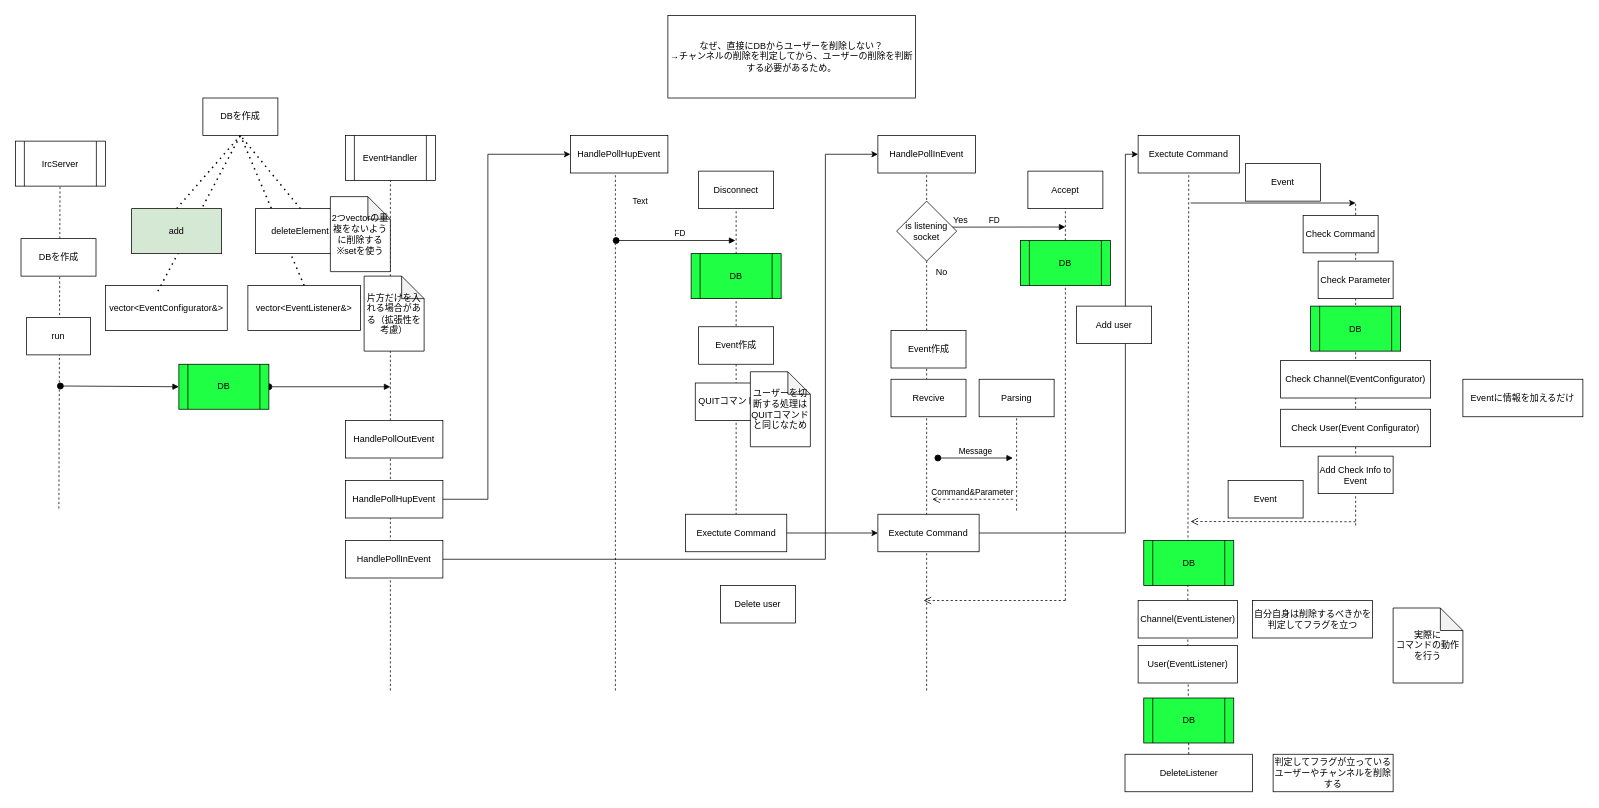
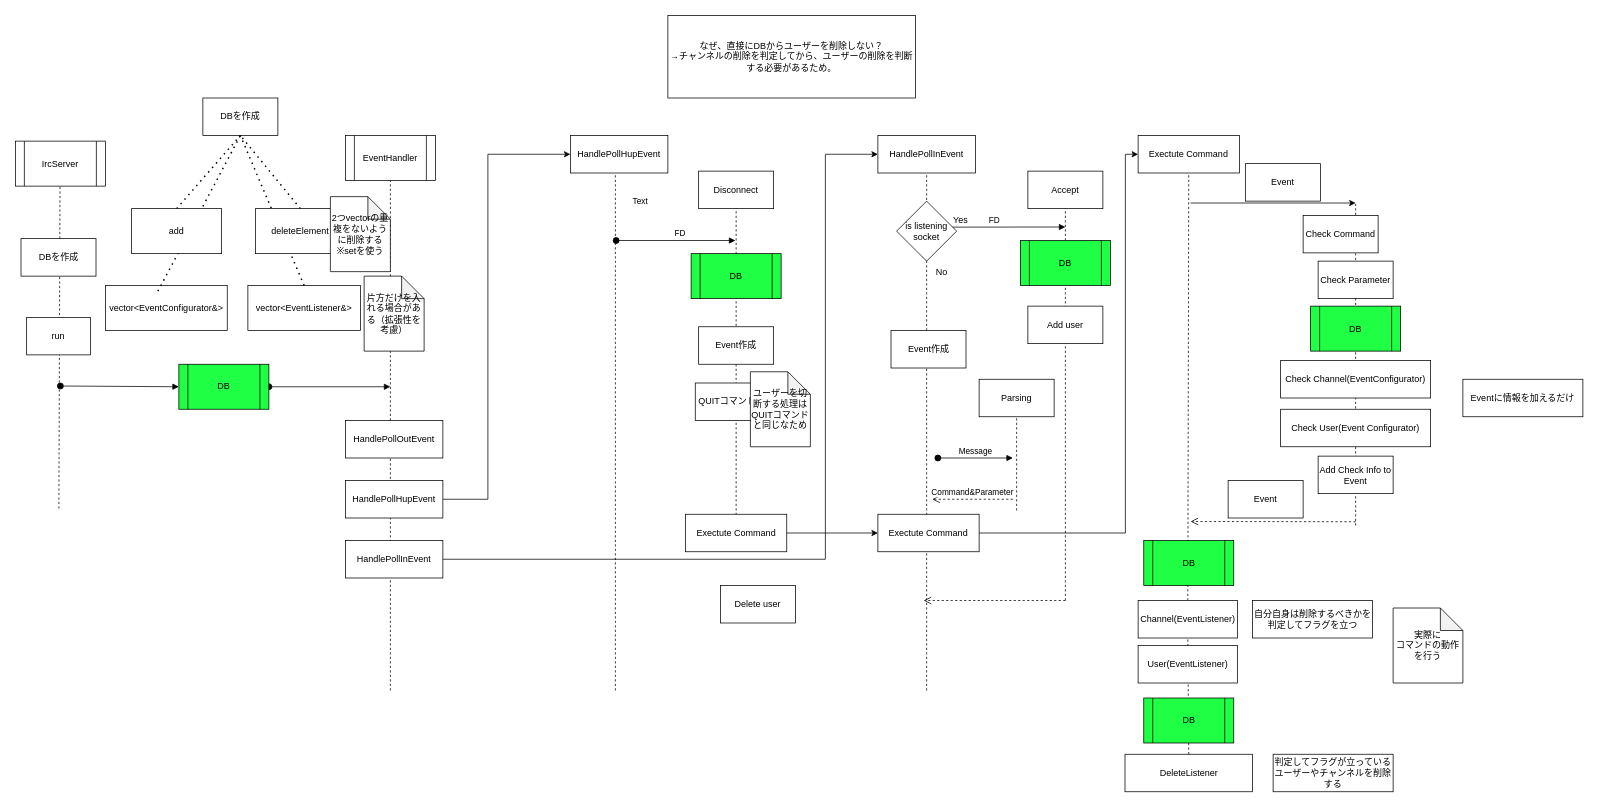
node "add": fillcolor #d5e8d4 -> #ffffff
node "Add user": moved (1114, 325) -> (1065, 325)
node "Revcive": removed
